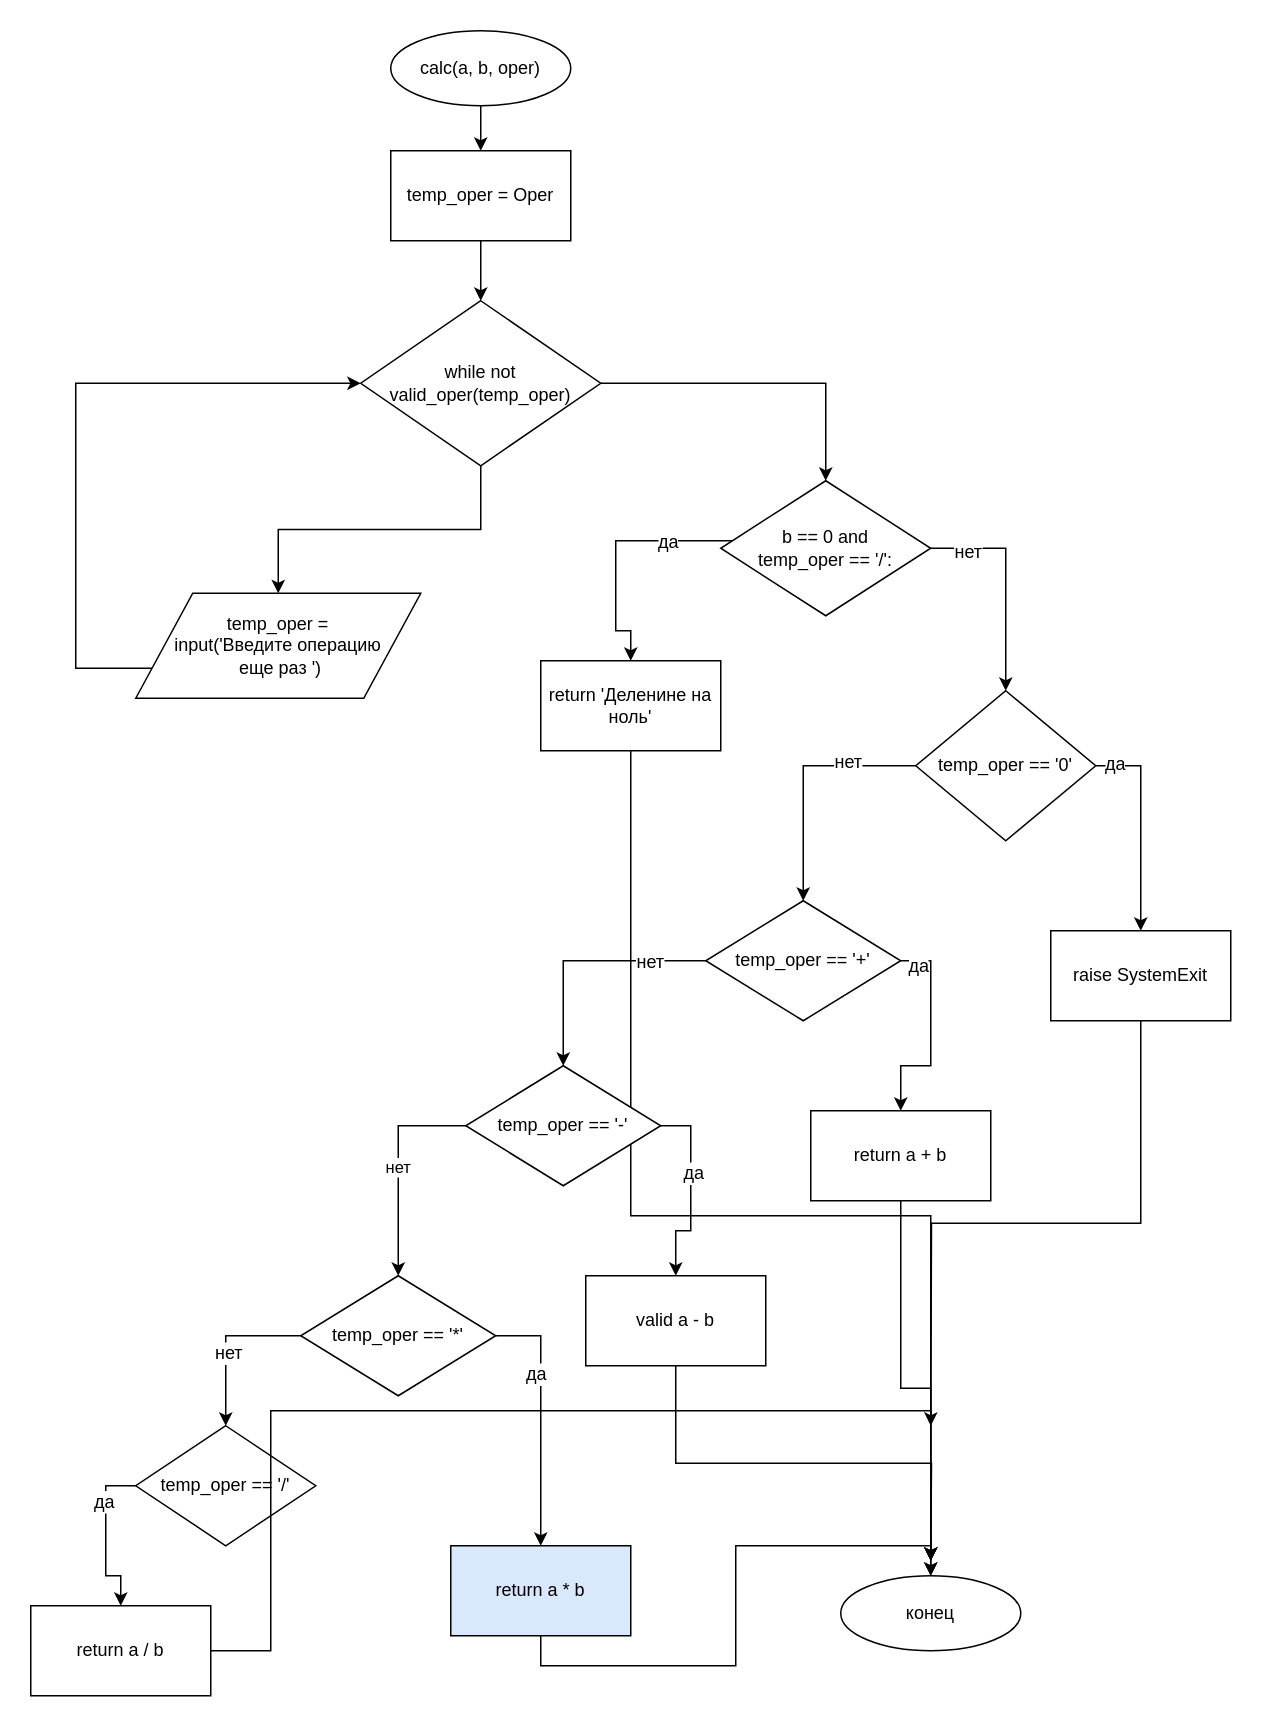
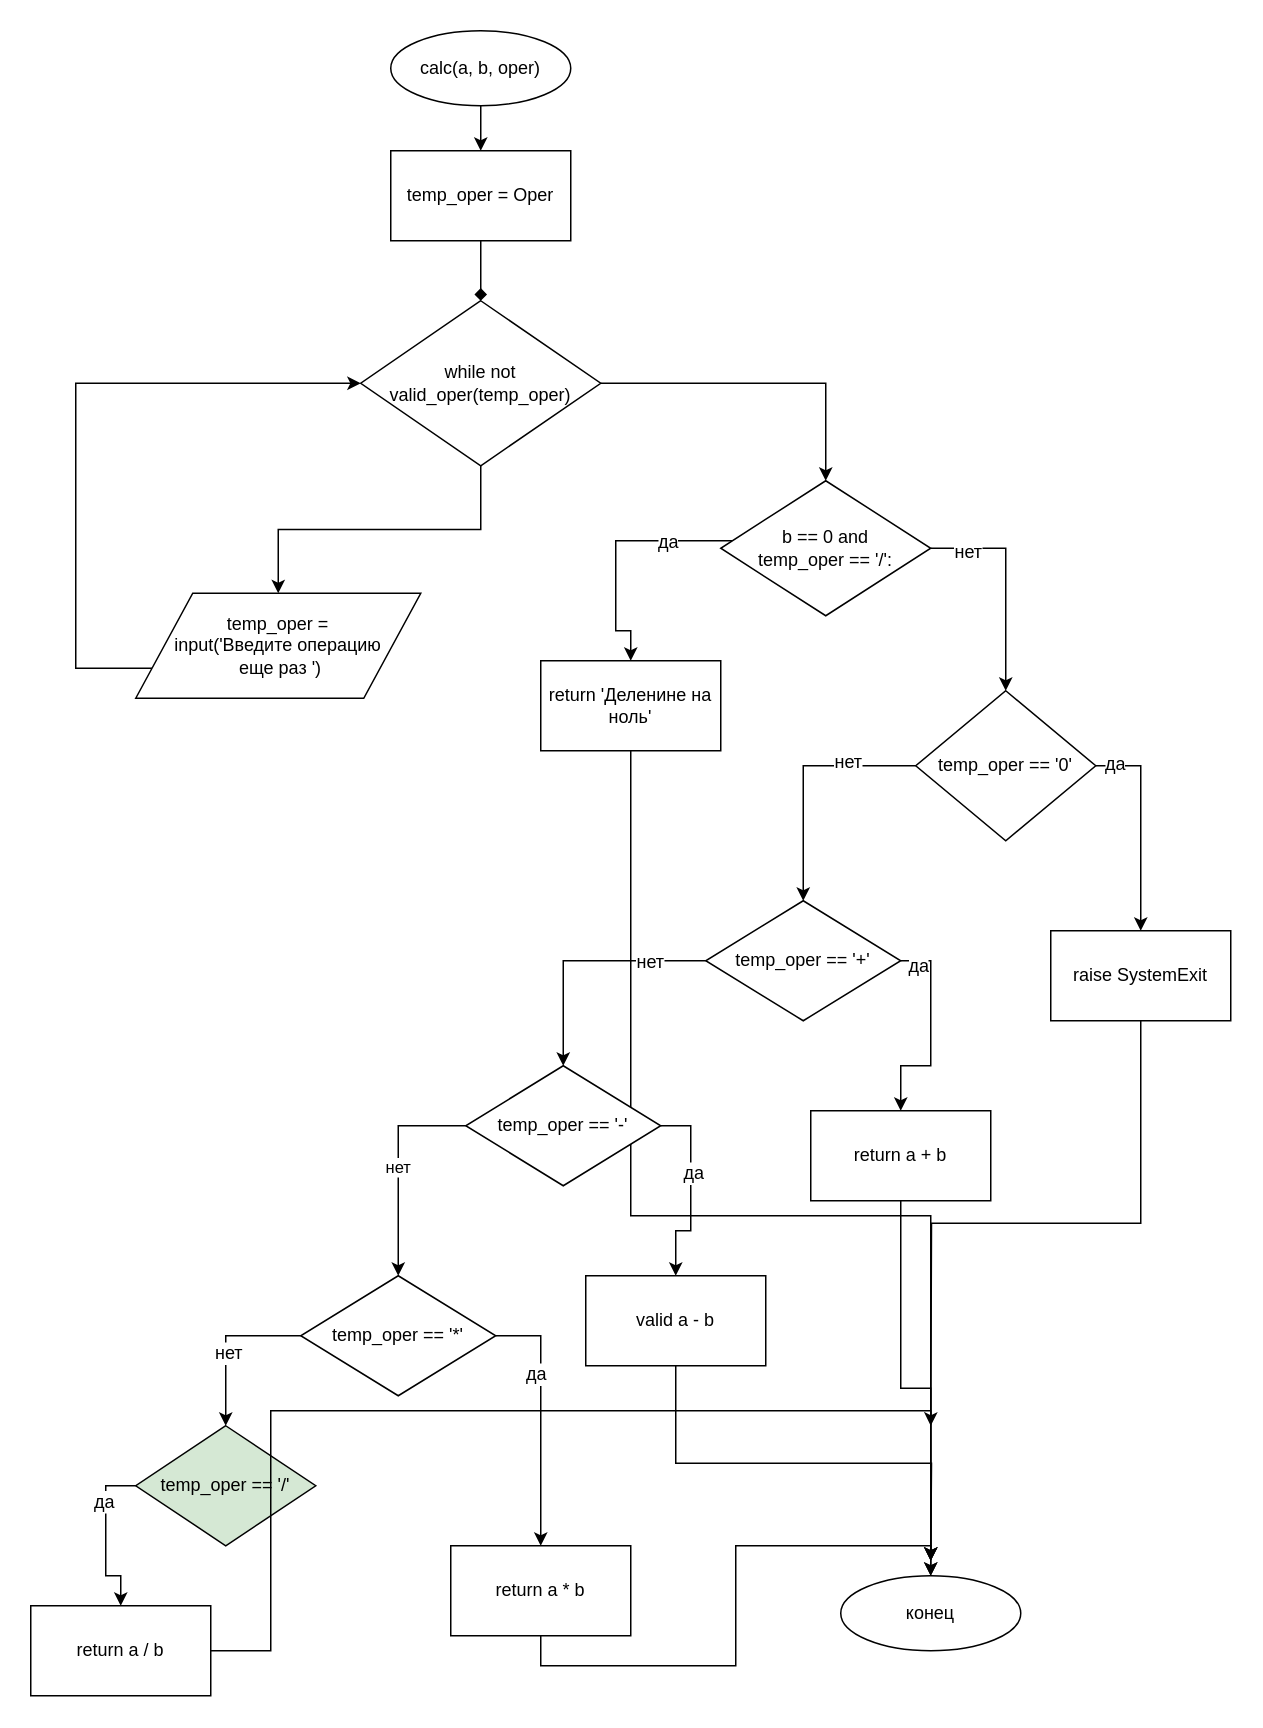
edge "temp_oper = Oper" -> "while not valid_oper(temp_oper)": arrowhead classic -> diamond
node "temp_oper == '/'": fillcolor #ffffff -> #d5e8d4
node "return a * b": fillcolor #dae8fc -> #ffffff
